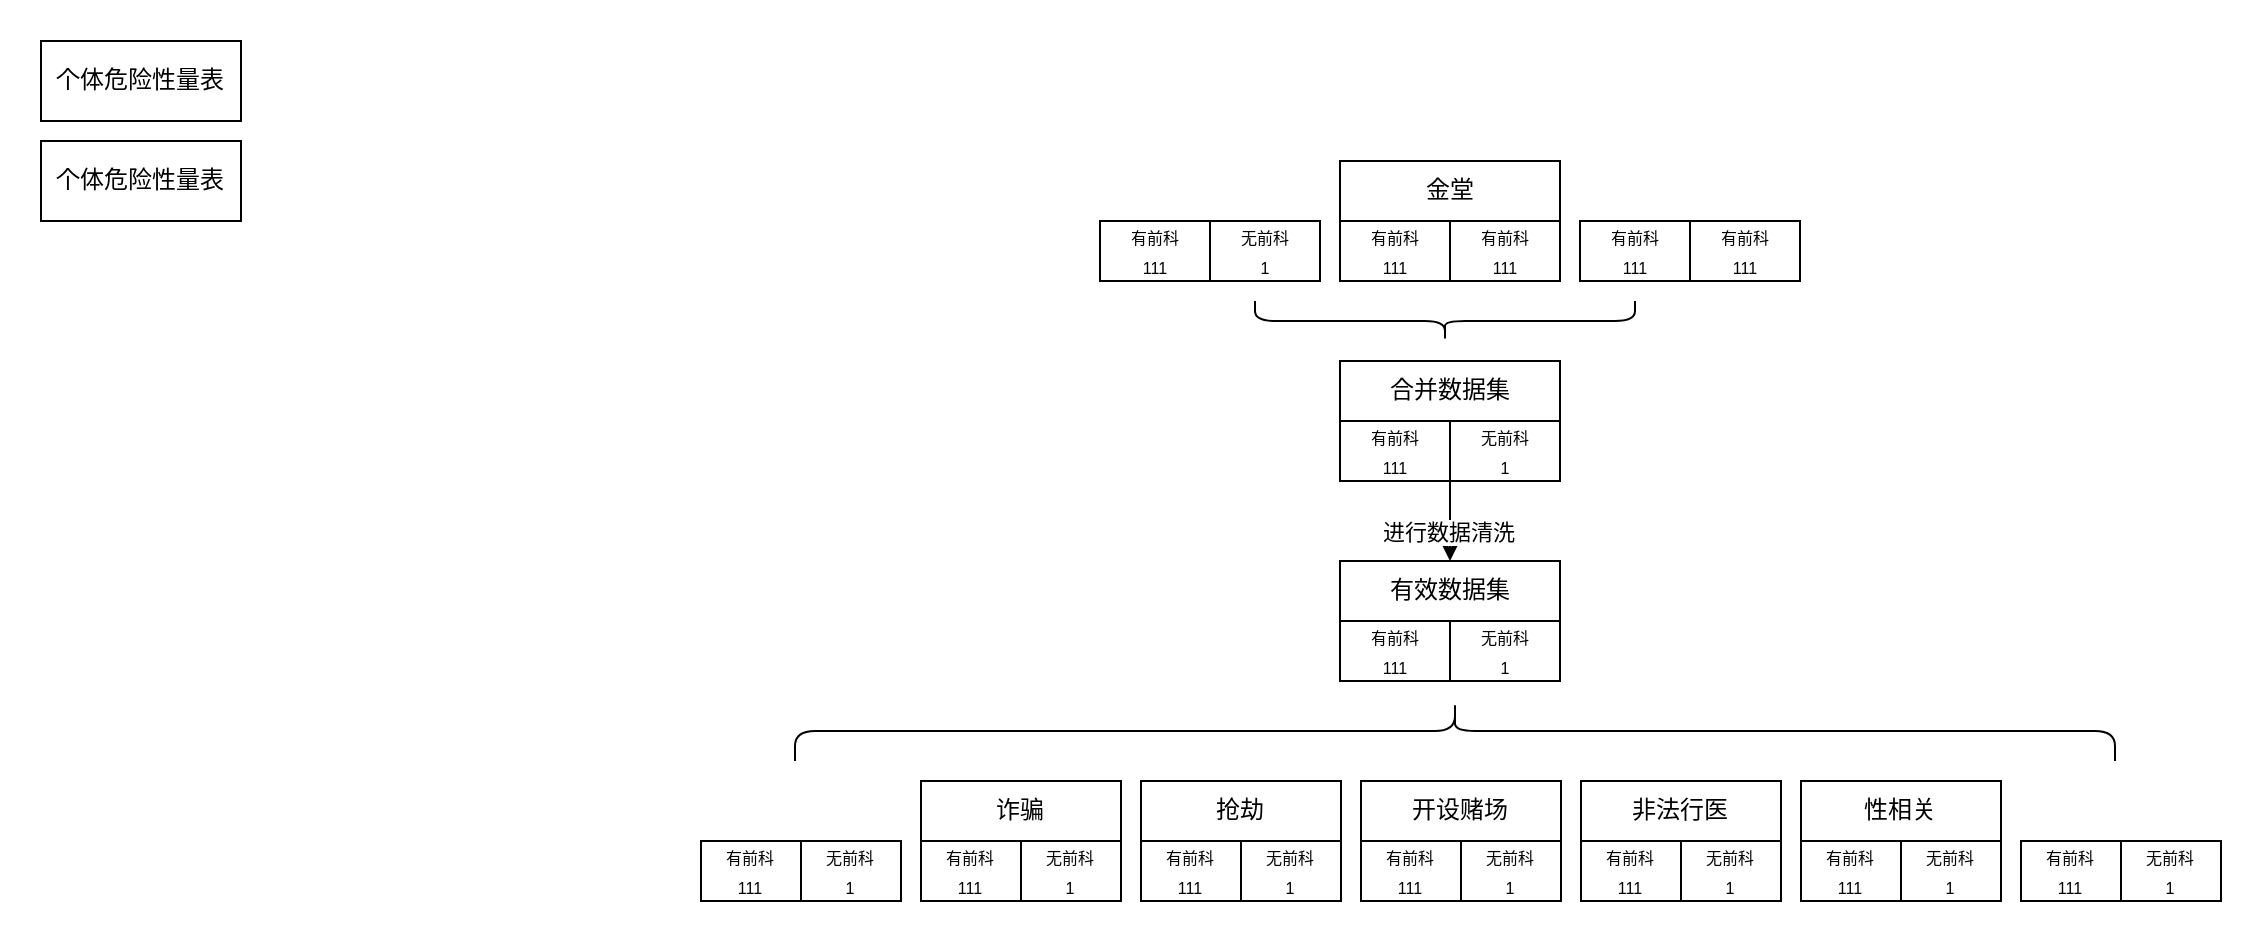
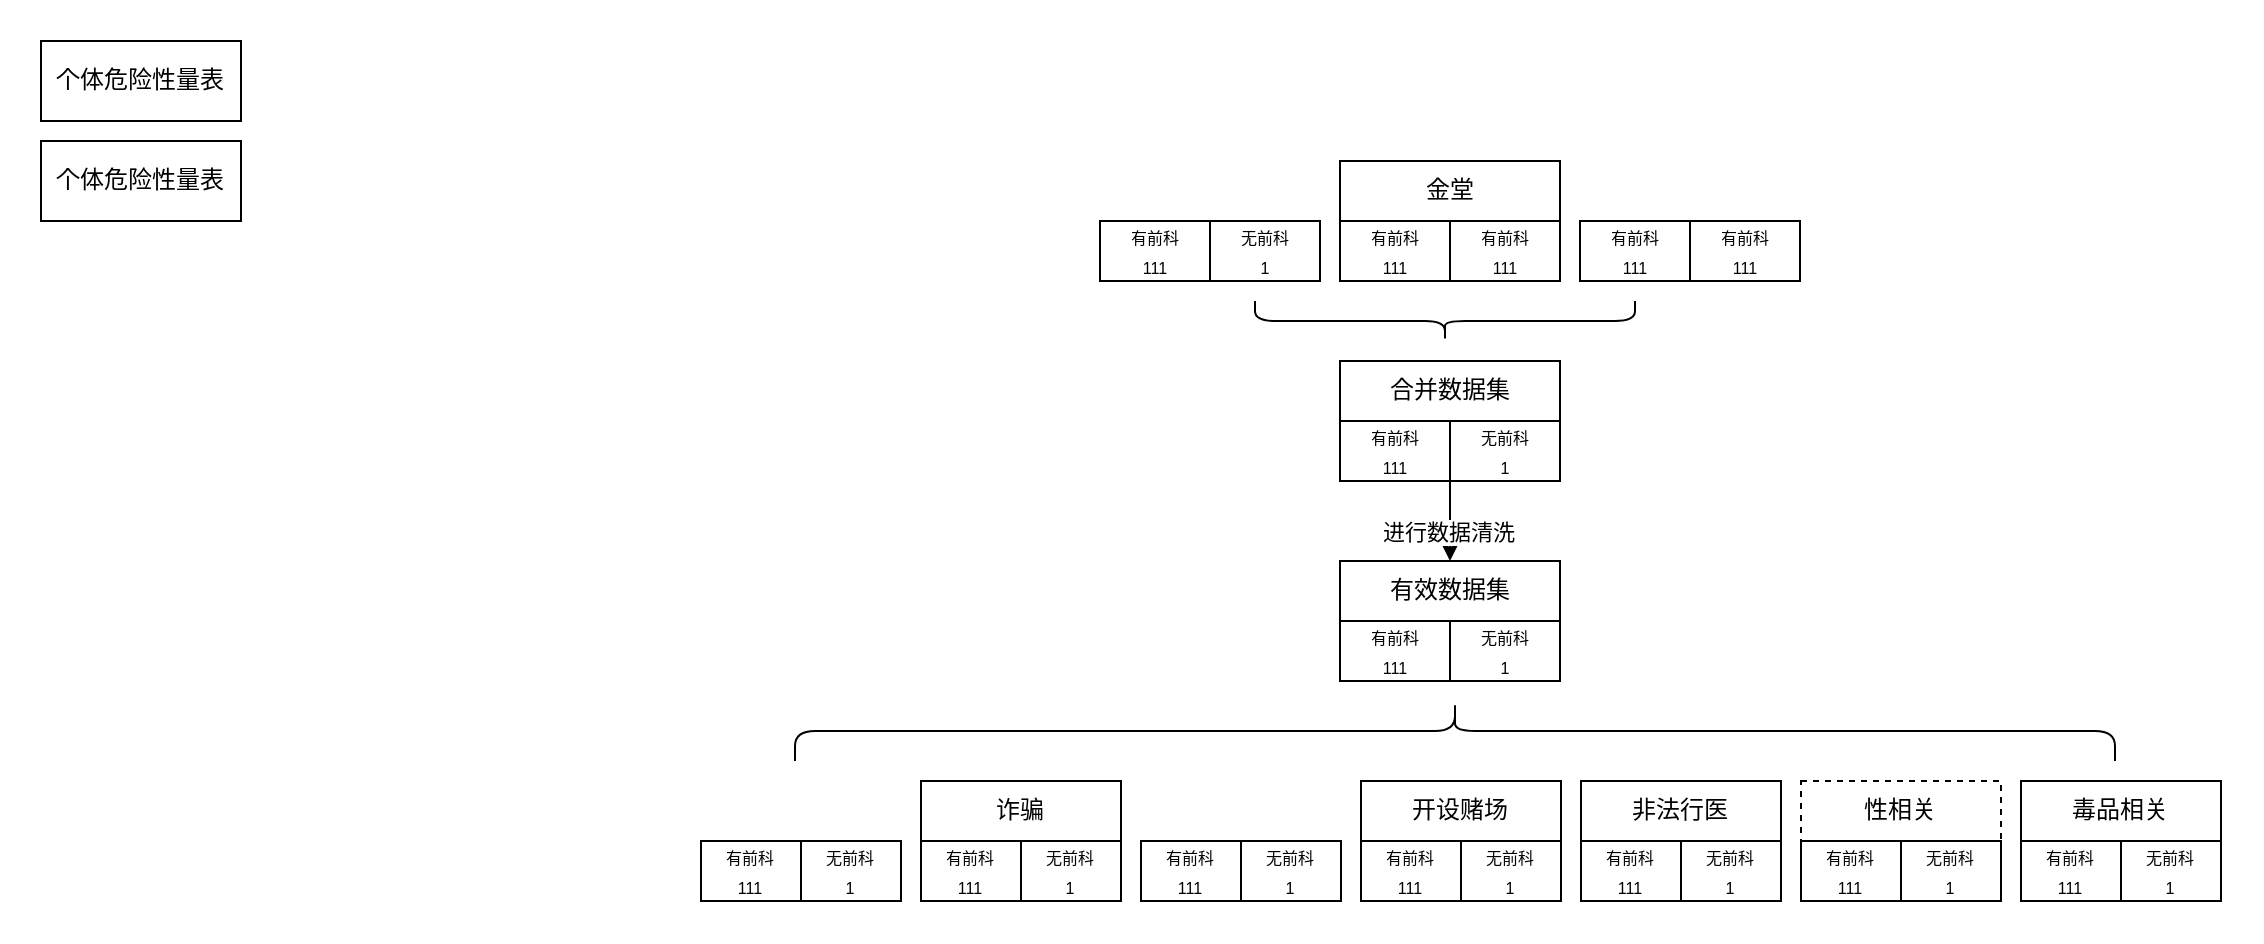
node "抢劫": removed
node "性相关": style solid -> dashed
node "毒品相关": added
